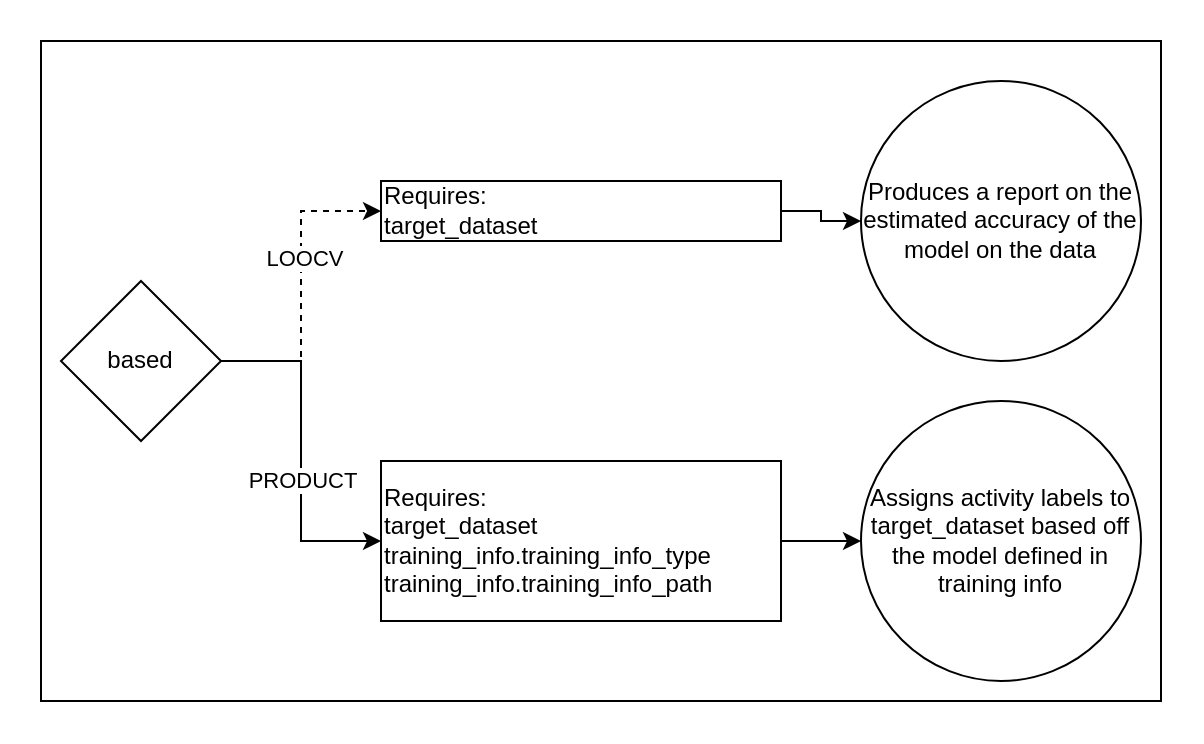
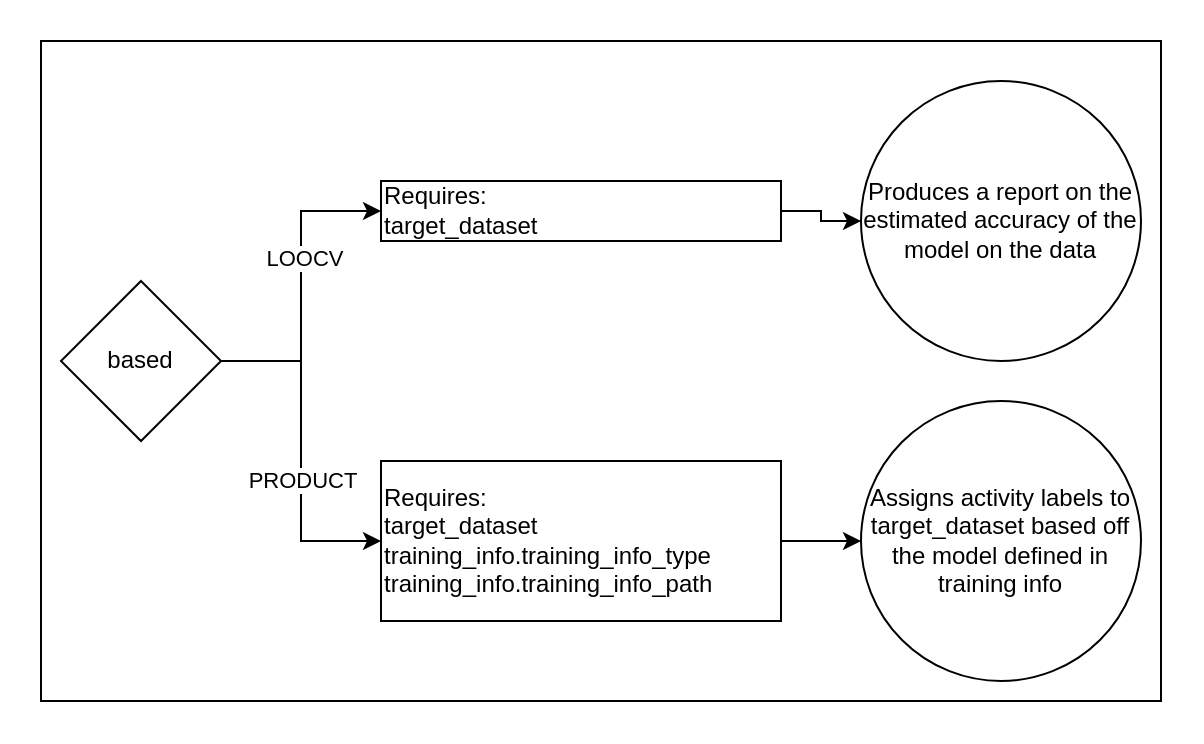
edge "based" -> "Requires: target_dataset": style dashed -> solid
